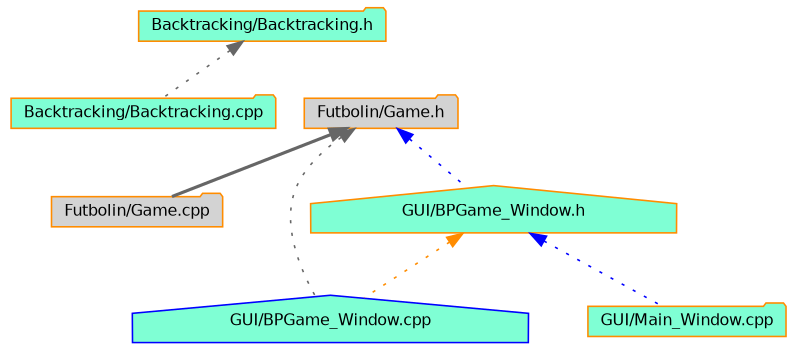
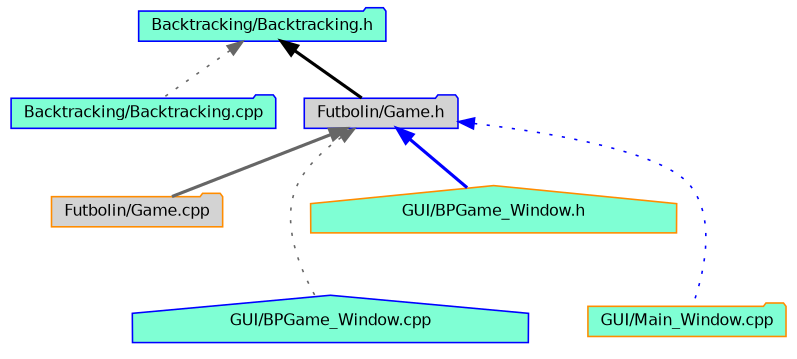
node "Backtracking/Backtracking.h": color darkorange -> blue
edge "Futbolin/Game.h" -> "Backtracking/Backtracking.h": added
node "Backtracking/Backtracking.cpp": color darkorange -> blue
node "Futbolin/Game.h": color darkorange -> blue
edge "GUI/BPGame_Window.h" -> "Futbolin/Game.h": style dotted -> bold
edge "GUI/BPGame_Window.cpp" -> "GUI/BPGame_Window.h": removed
edge "GUI/Main_Window.cpp" -> "GUI/BPGame_Window.h": now "GUI/Main_Window.cpp" -> "Futbolin/Game.h"
